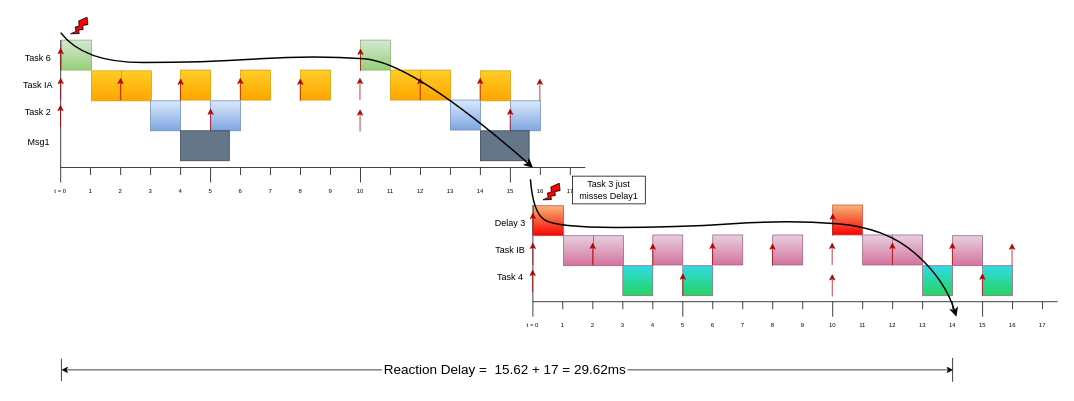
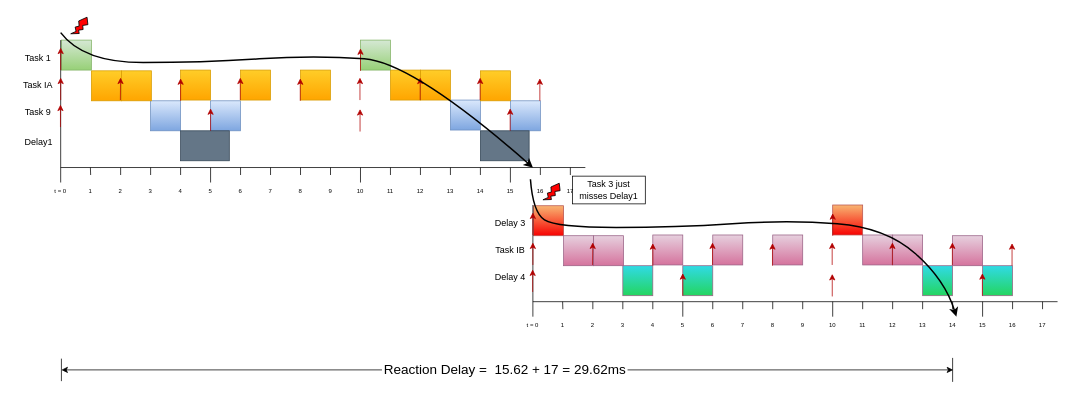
node "Task 6": label "Task 6" -> "Task 1"
node "Task 2": label "Task 2" -> "Task 9"
node "Msg1": label "Msg1" -> "Delay1"
node "Task 4": label "Task 4" -> "Delay 4"
